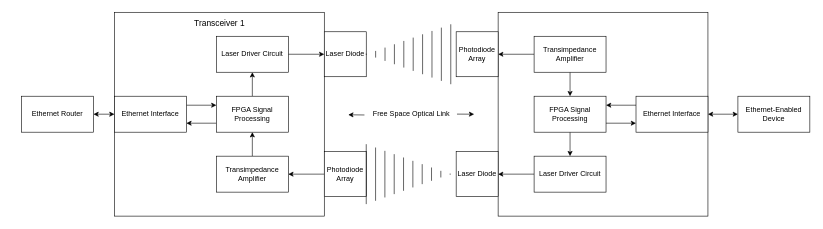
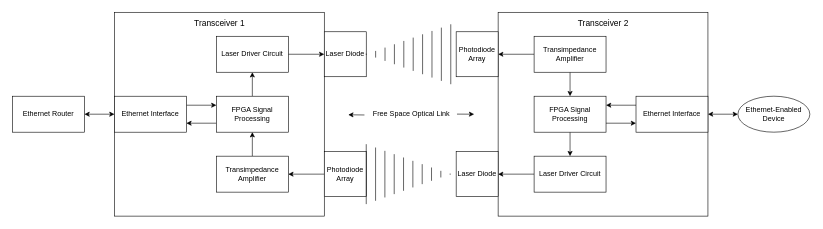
node "Transceiver 2": added
node "Ethernet Router": moved (57, 114) -> (48, 114)
node "Ethernet-Enabled Device": shape rectangle -> ellipse
